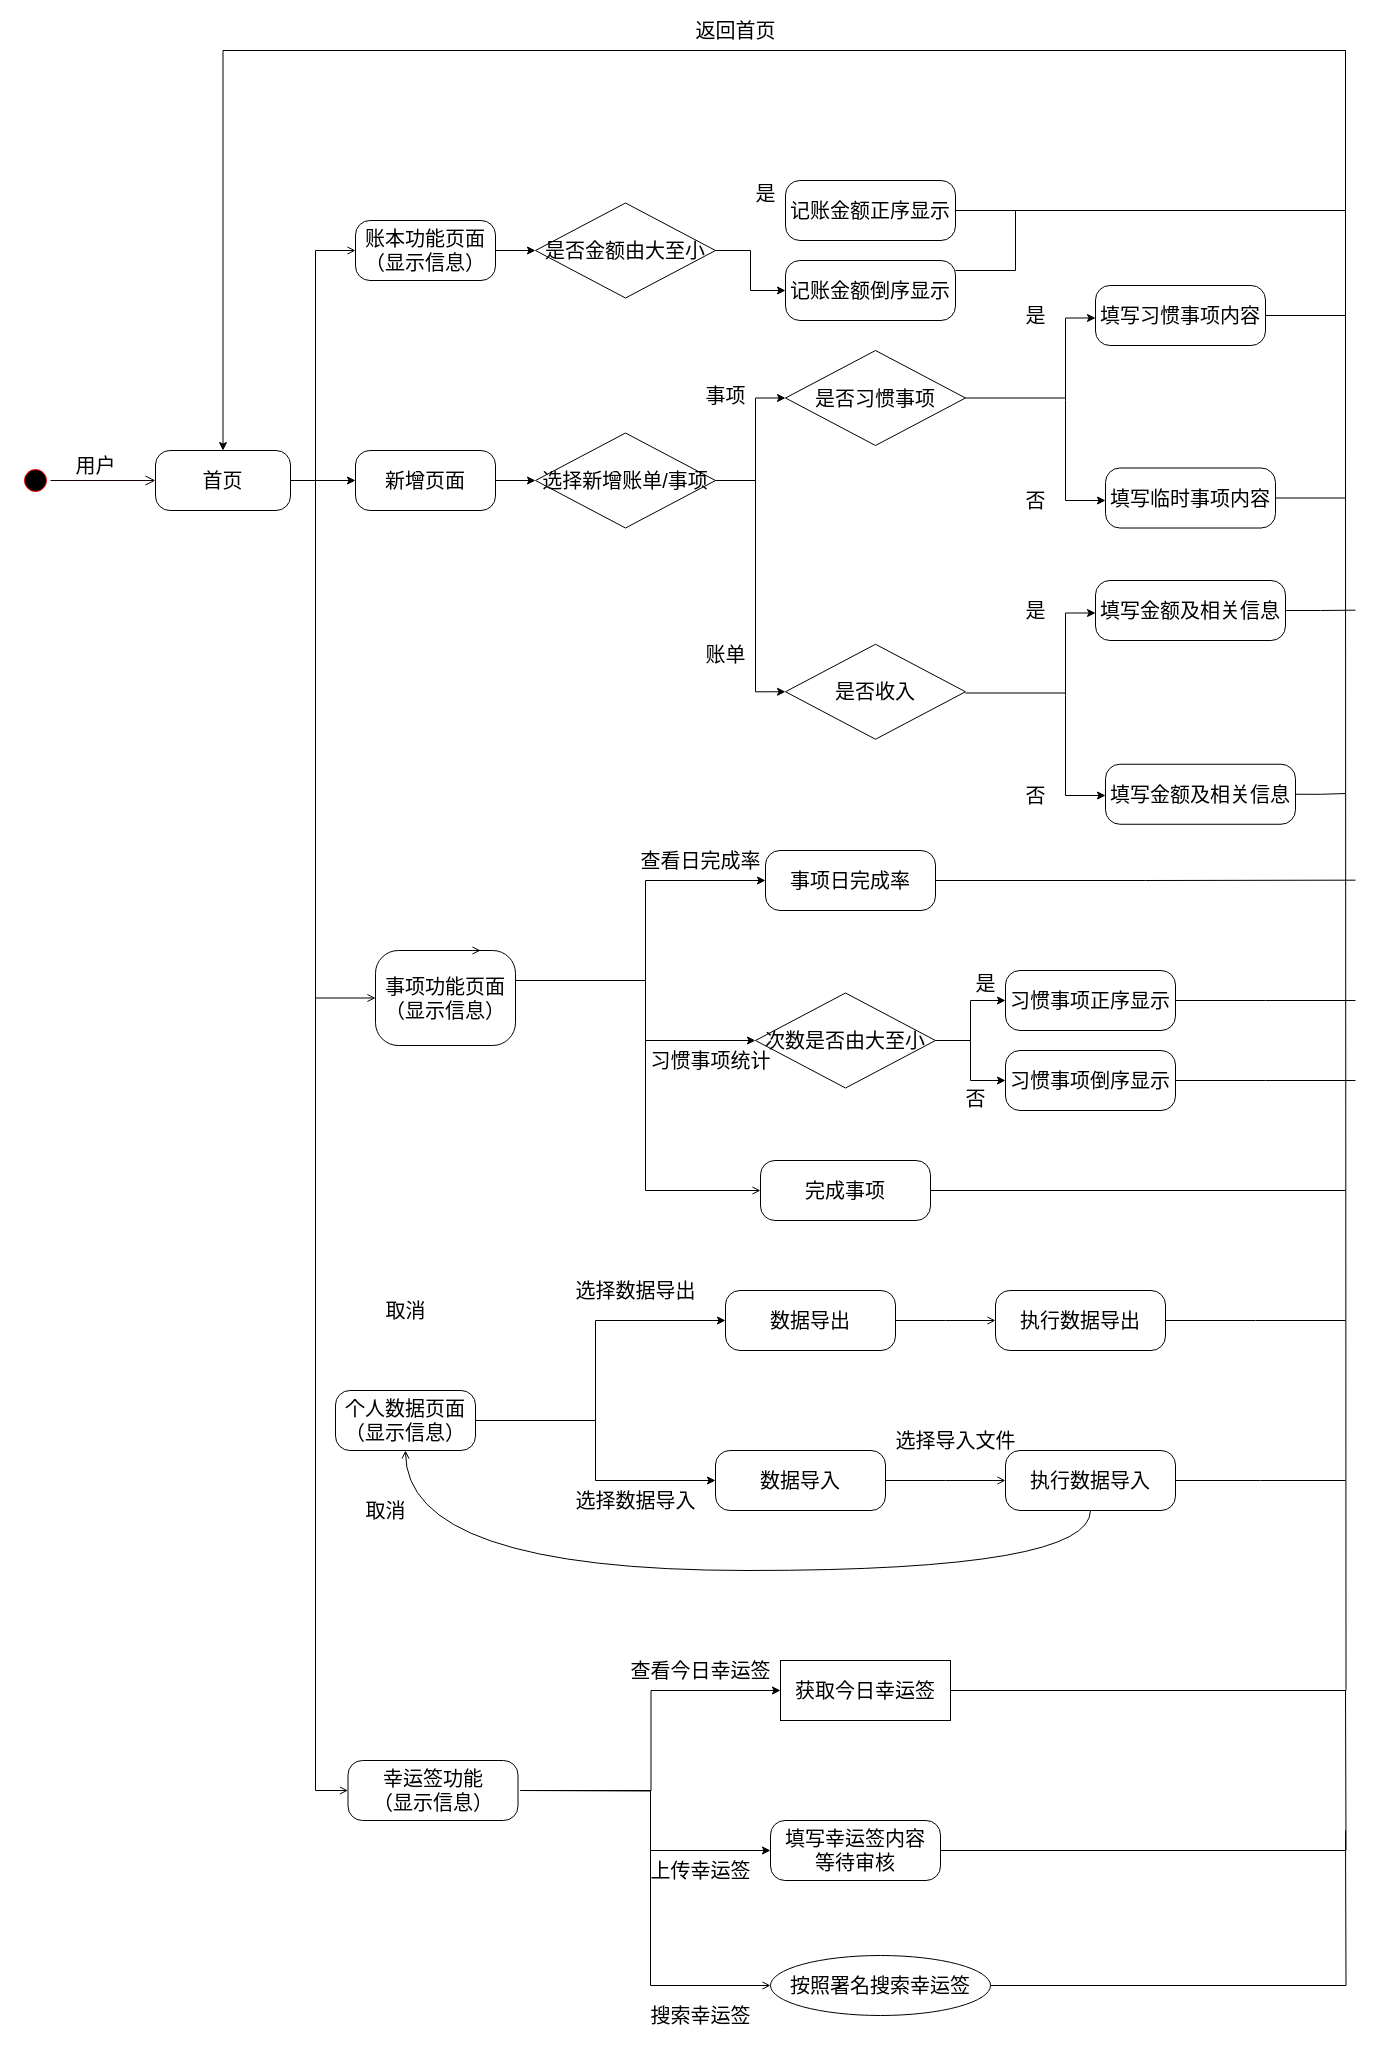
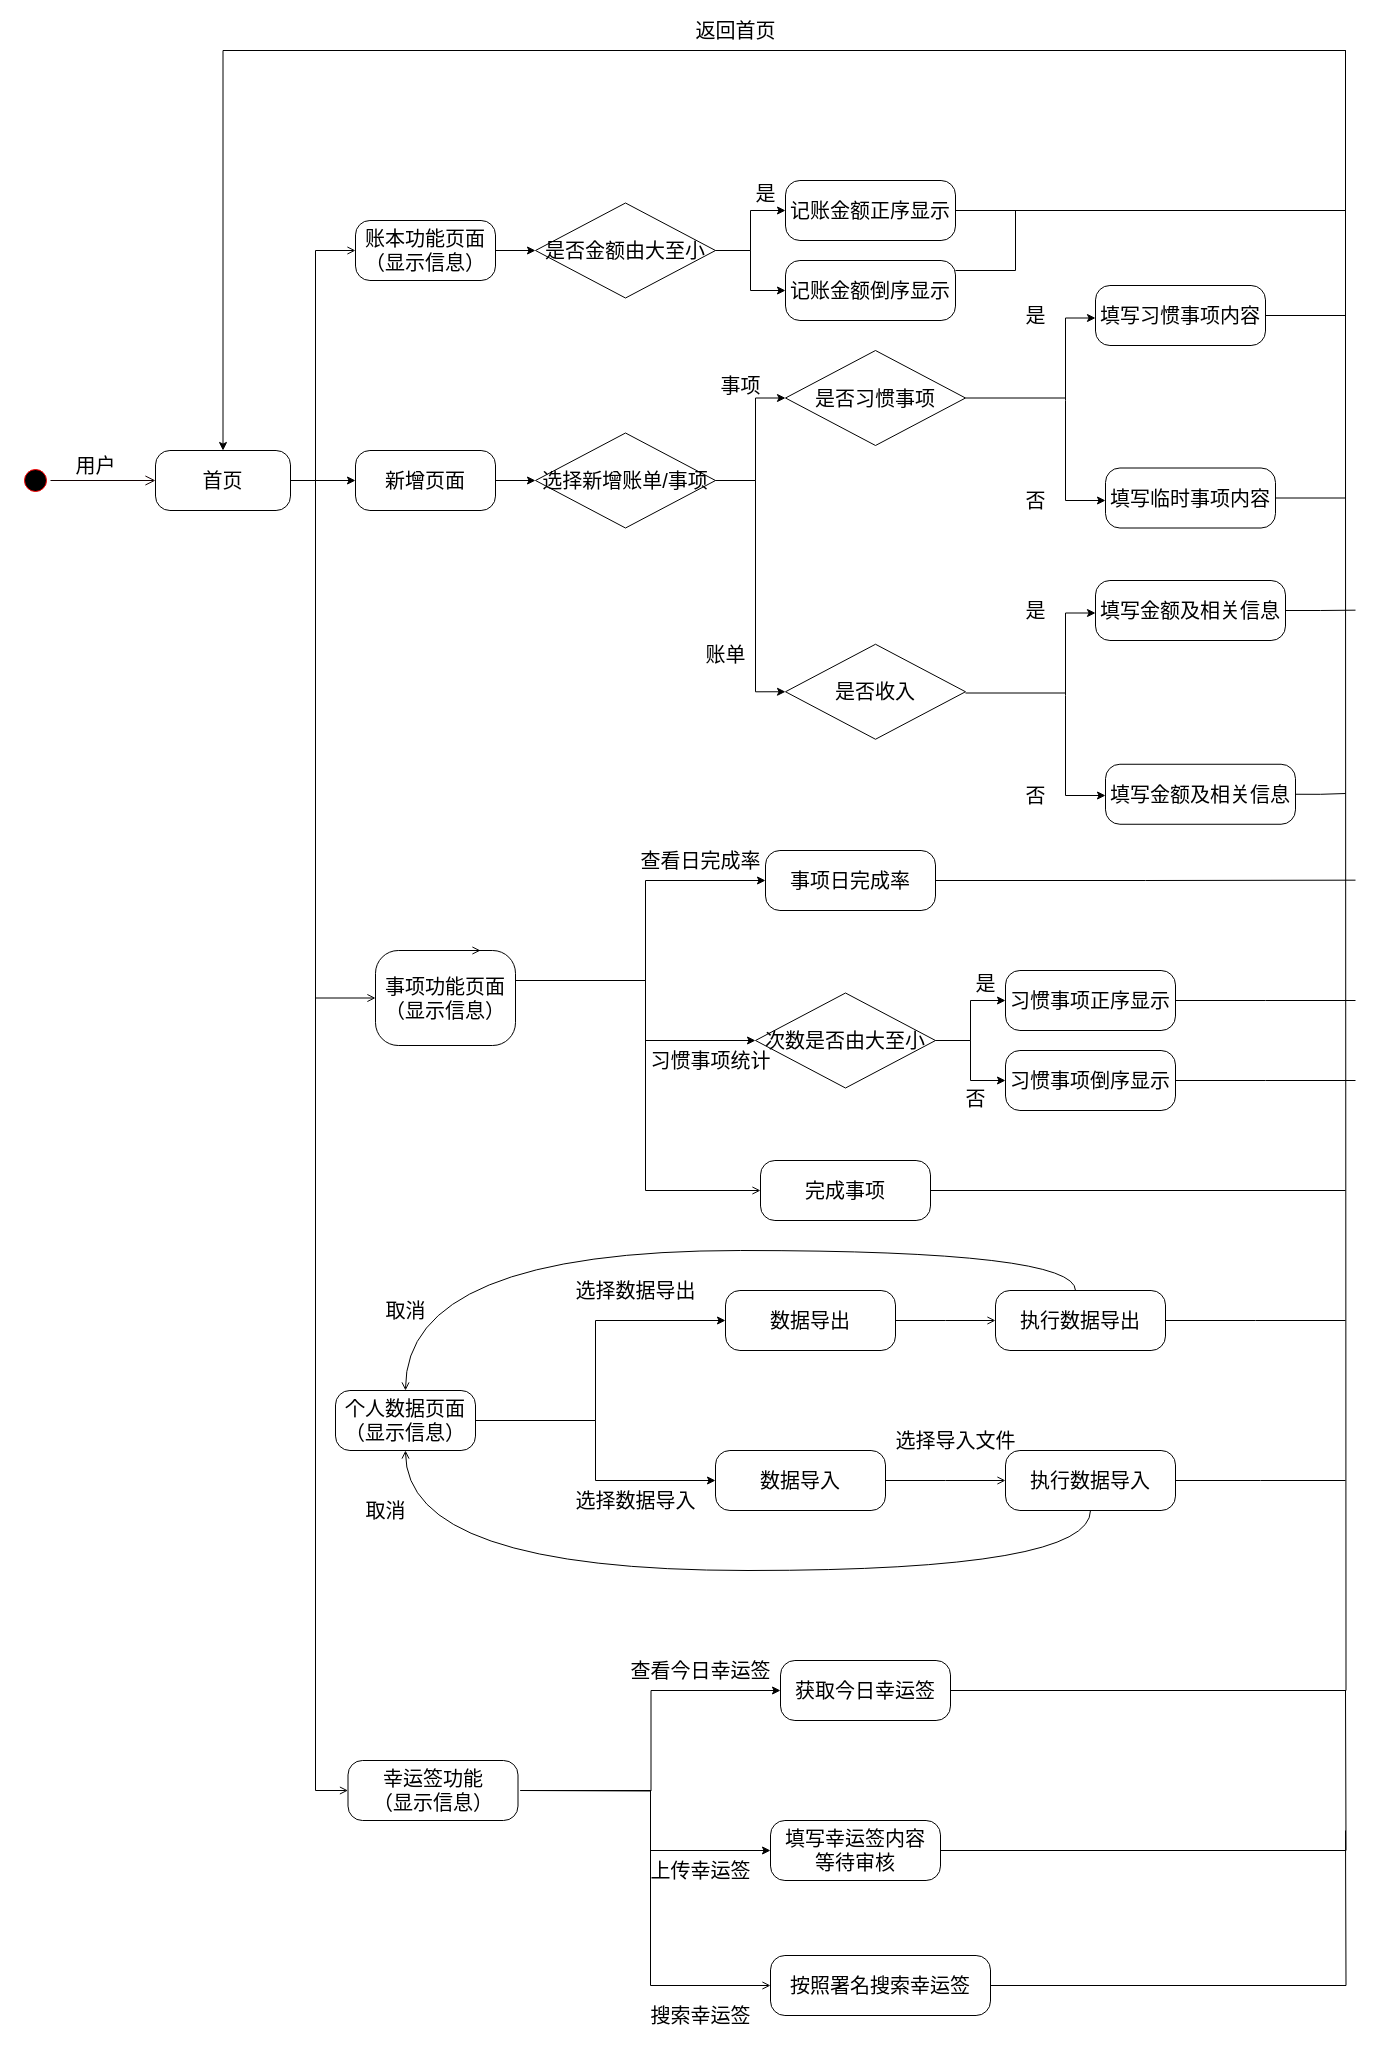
edge "是否金额由大至小" -> "记账金额正序显示": added
node "事项": moved (726, 396) -> (741, 386)
edge "执行数据导出" -> "个人数据页面 （显示信息）": added
node "获取今日幸运签": shape rectangle -> rounded rectangle
node "按照署名搜索幸运签": shape ellipse -> rounded rectangle
